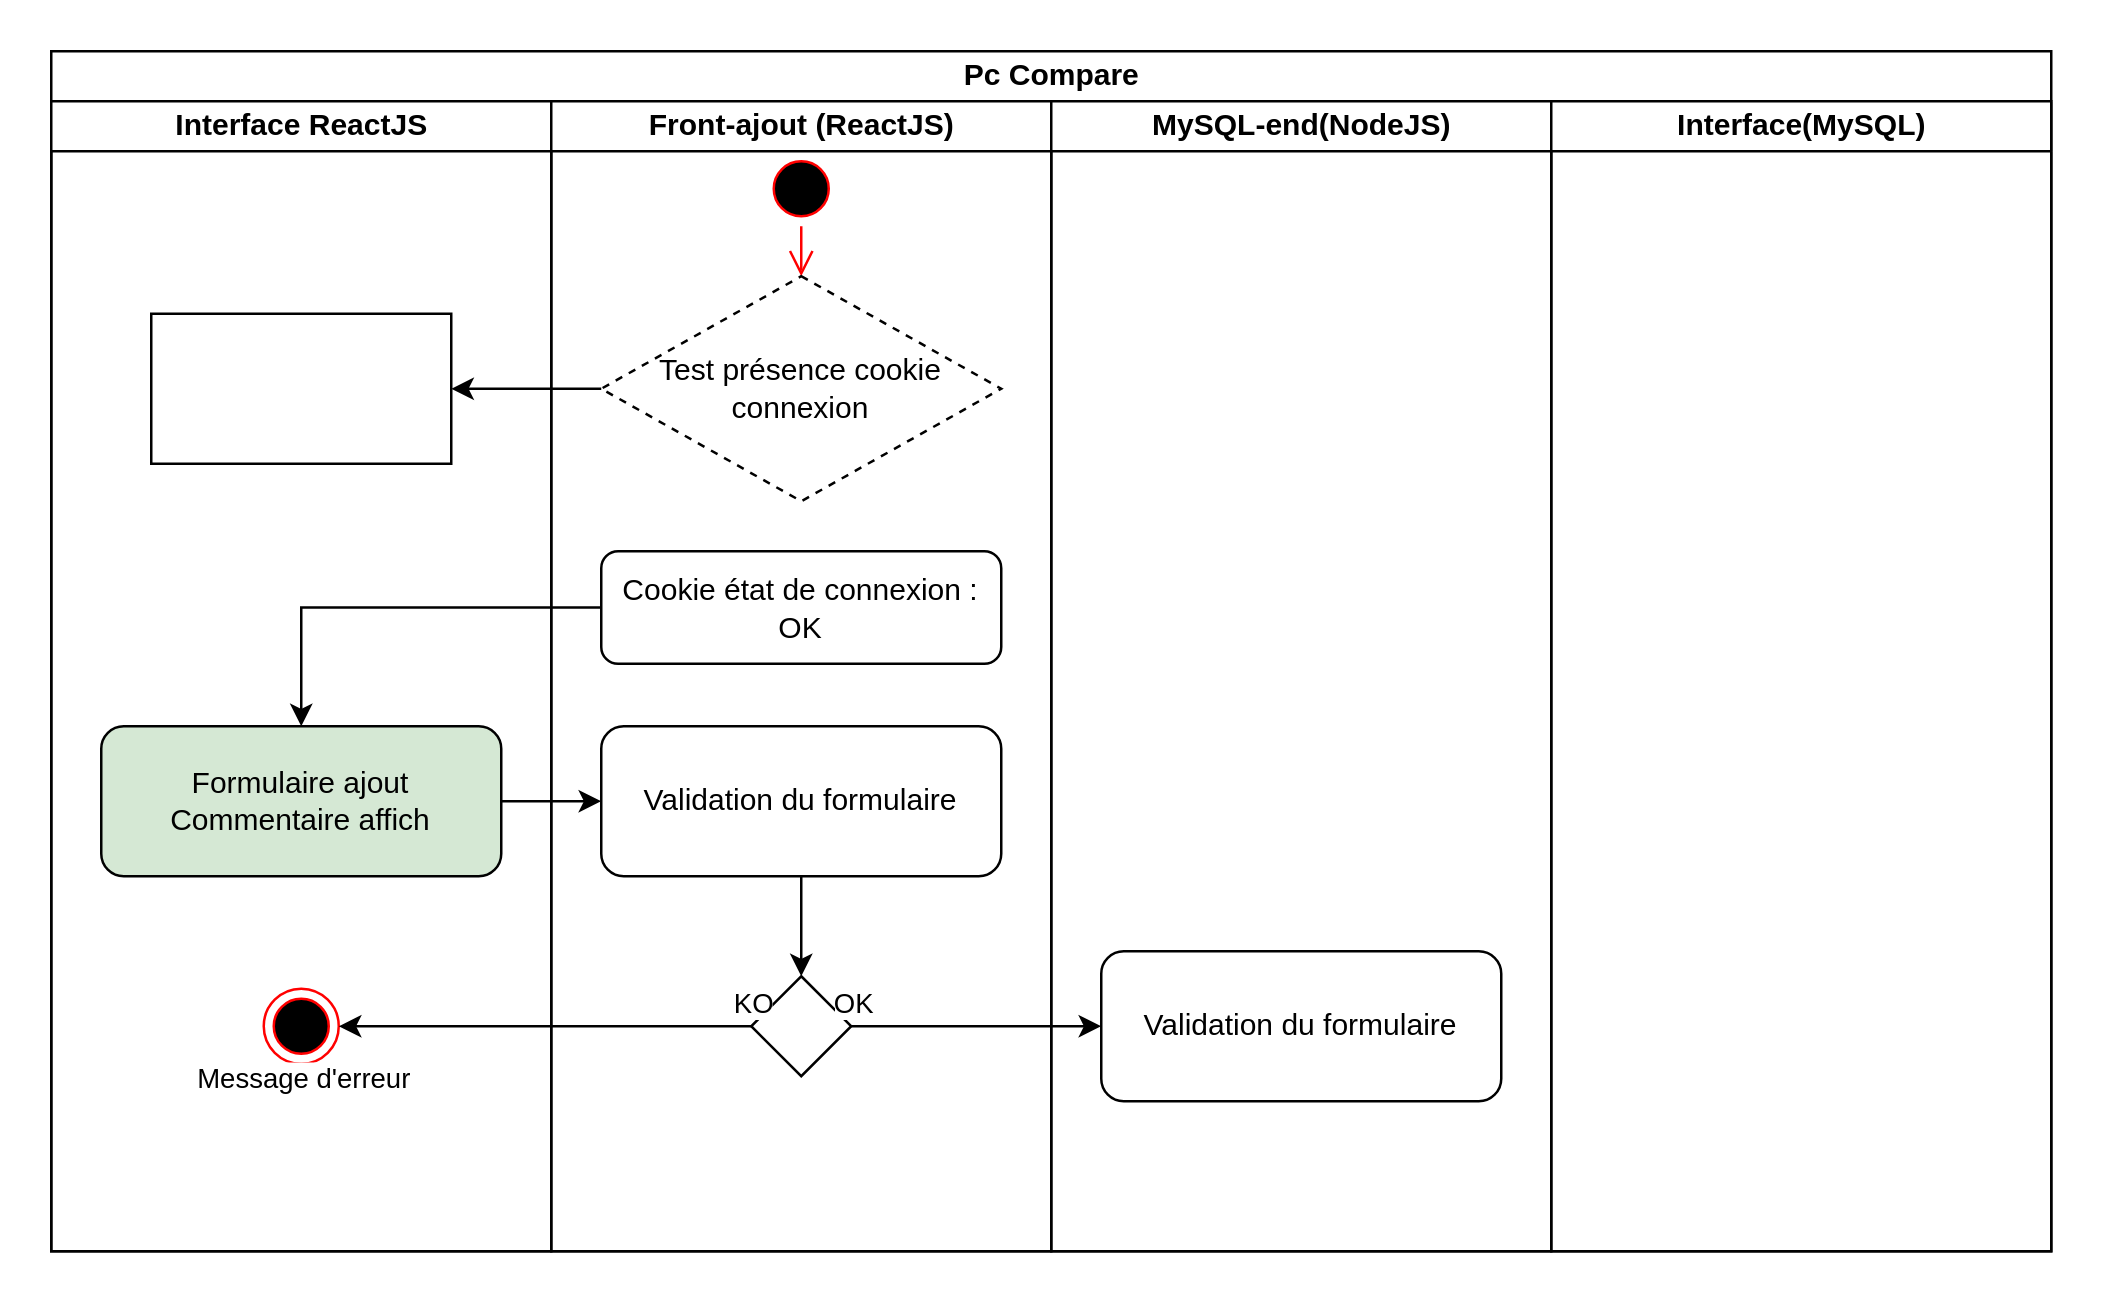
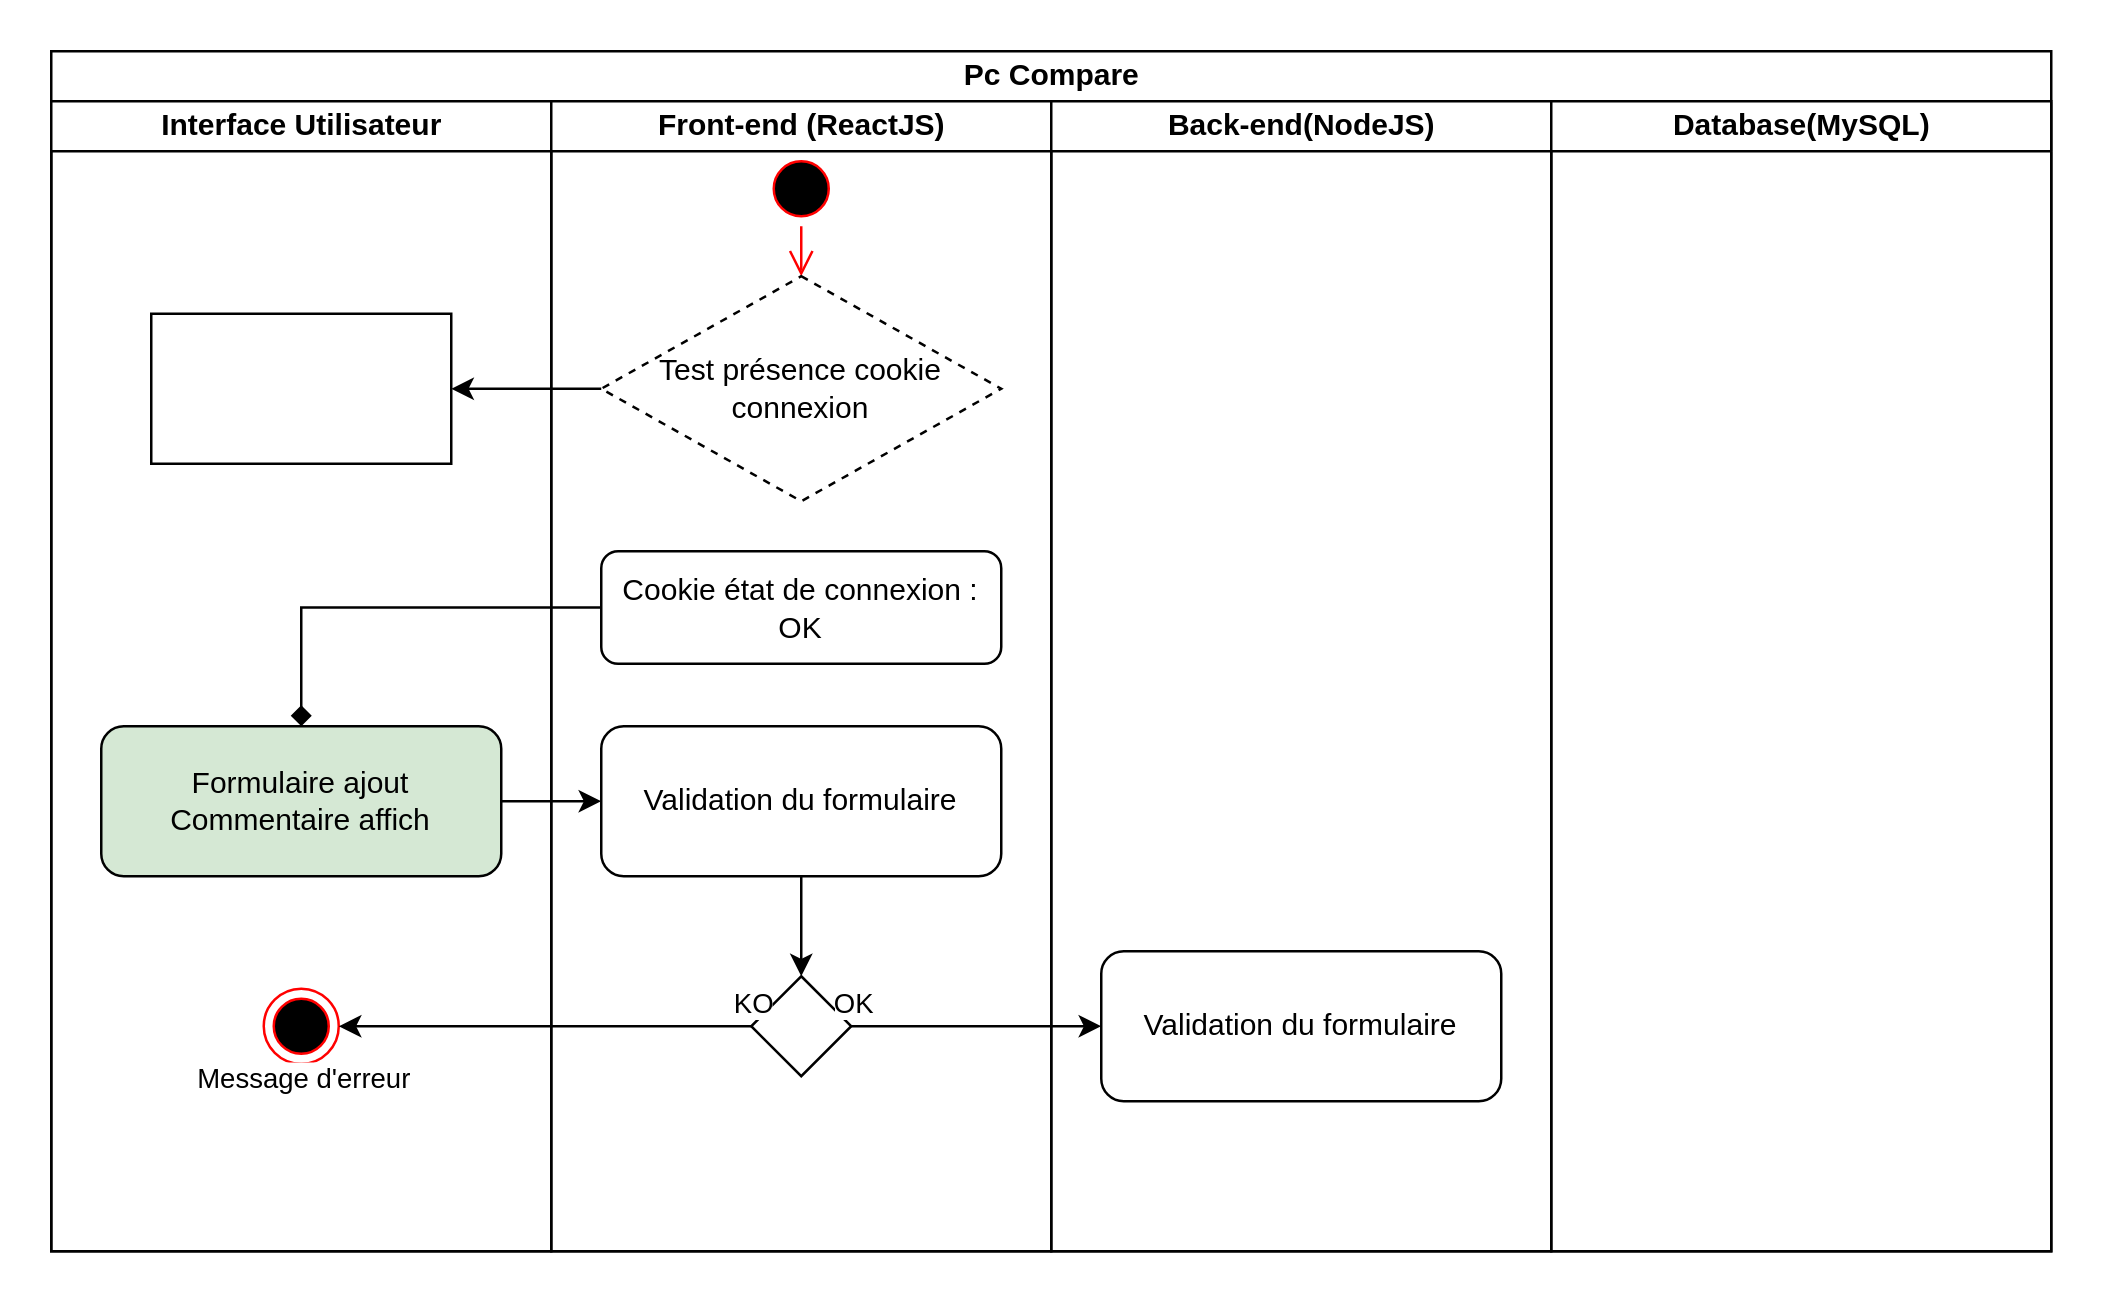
node "Interface ReactJS": label "Interface ReactJS" -> "Interface Utilisateur"
node "Front-ajout (ReactJS)": label "Front-ajout (ReactJS)" -> "Front-end (ReactJS)"
node "MySQL-end(NodeJS)": label "MySQL-end(NodeJS)" -> "Back-end(NodeJS)"
node "Interface(MySQL)": label "Interface(MySQL)" -> "Database(MySQL)"
edge "Cookie état de connexion : OK" -> "Formulaire ajout Commentaire affich": arrowhead classic -> diamond
